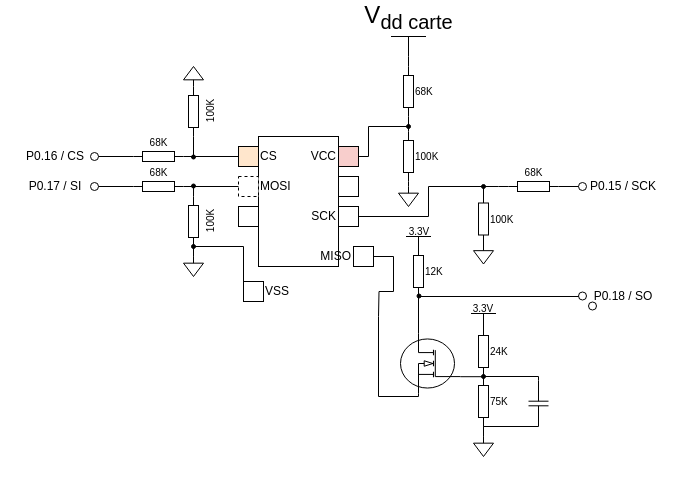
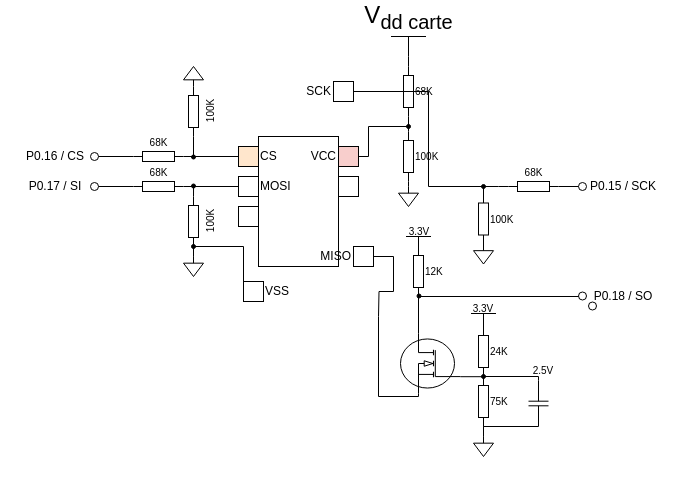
node "MOSI": style dashed -> solid
node "SCK": moved (349, 217) -> (344, 92)
node "2.5V": added
